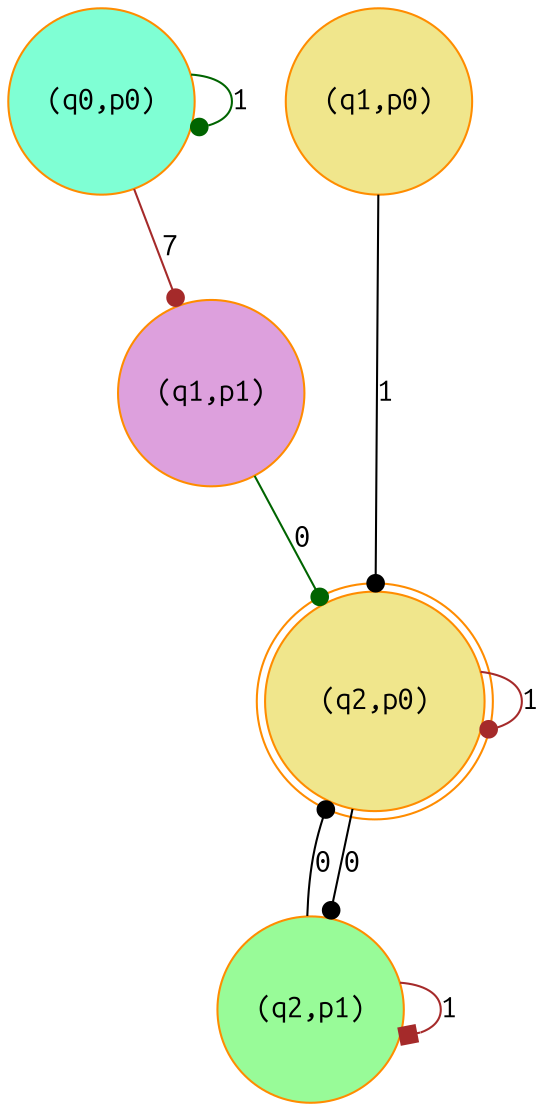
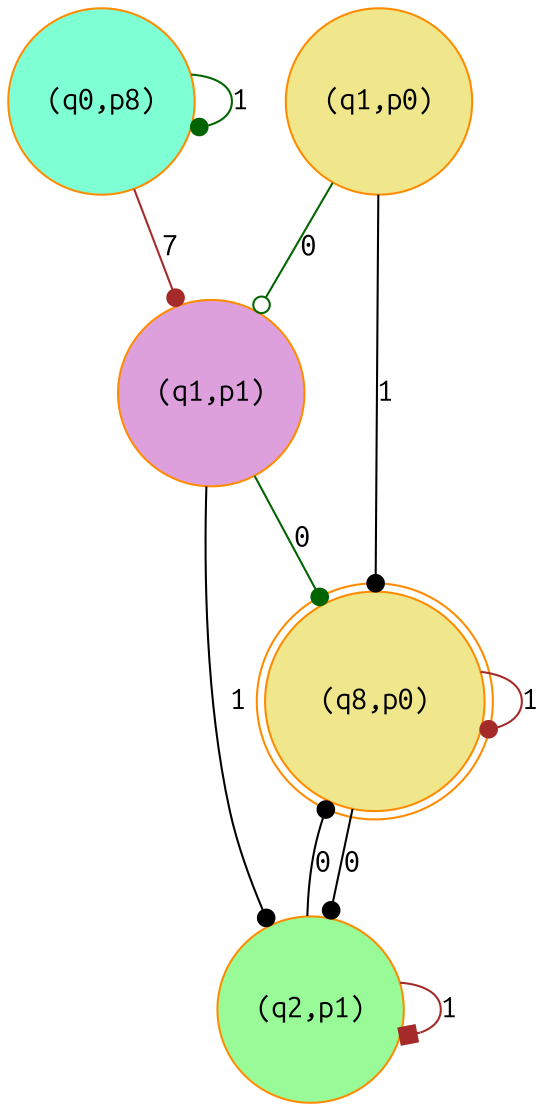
node "(q0,p0)": label "(q0,p0)" -> "(q0,p8)"
edge "(q1,p0)" -> "(q1,p1)": added, label "0"
edge "(q1,p1)" -> "(q2,p1)": added, label "1"
node "(q2,p0)": label "(q2,p0)" -> "(q8,p0)"
